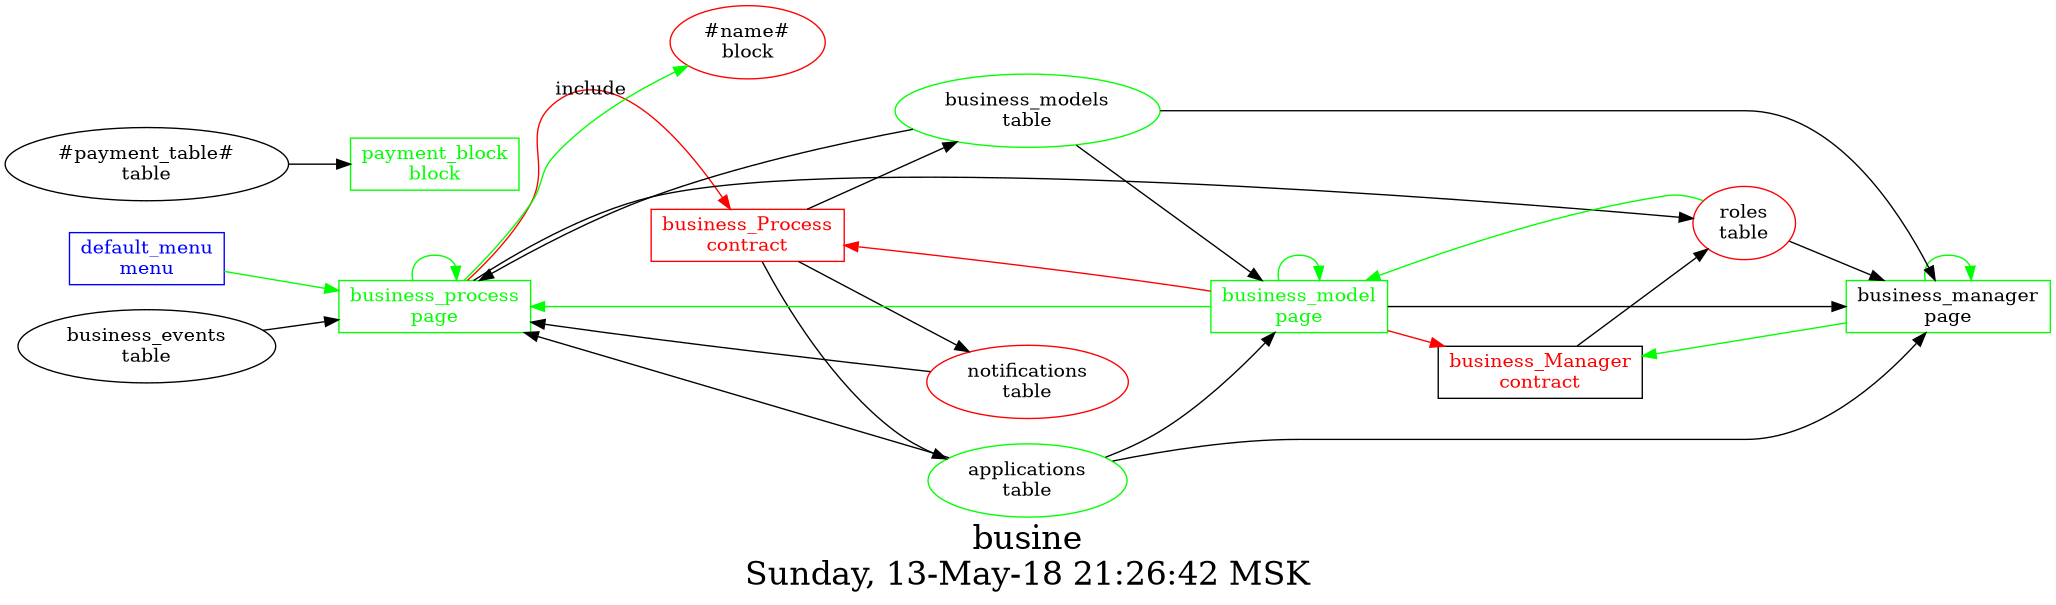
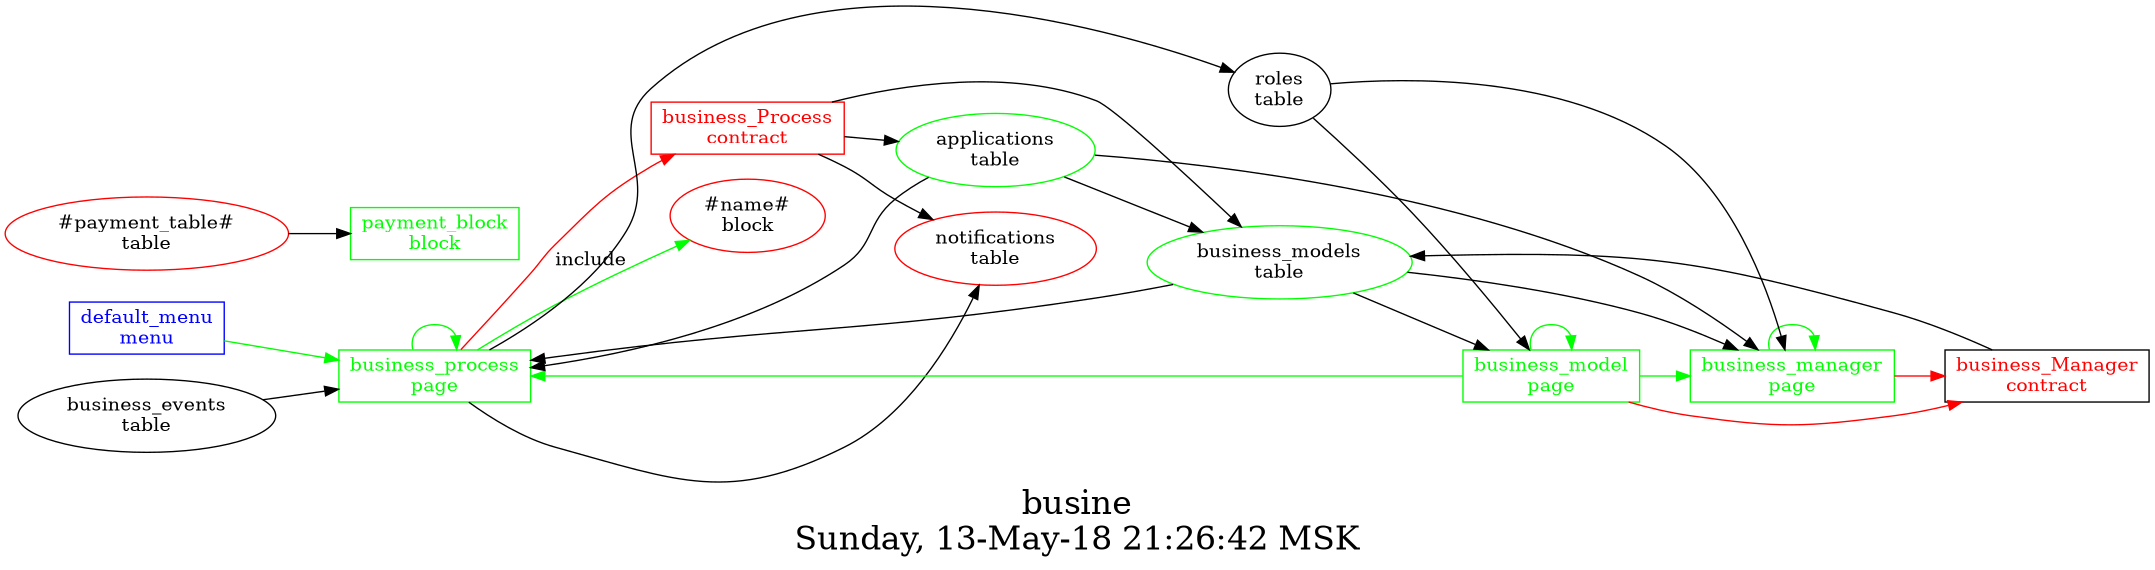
node "#payment_table# table": color black -> red
node "roles table": color red -> black
edge "roles table" -> "business_model page": color green -> black
edge "business_model page" -> "business_Process contract": removed
edge "business_Manager contract" -> "roles table": now "business_Manager contract" -> "business_models table"
edge "business_model page" -> "business_manager page": color black -> green
node "business_manager page": fontcolor black -> green
edge "business_manager page" -> "business_Manager contract": color green -> red
edge "notifications table" -> "business_process page": reversed
edge "applications table" -> "business_model page": now "applications table" -> "business_models table"
